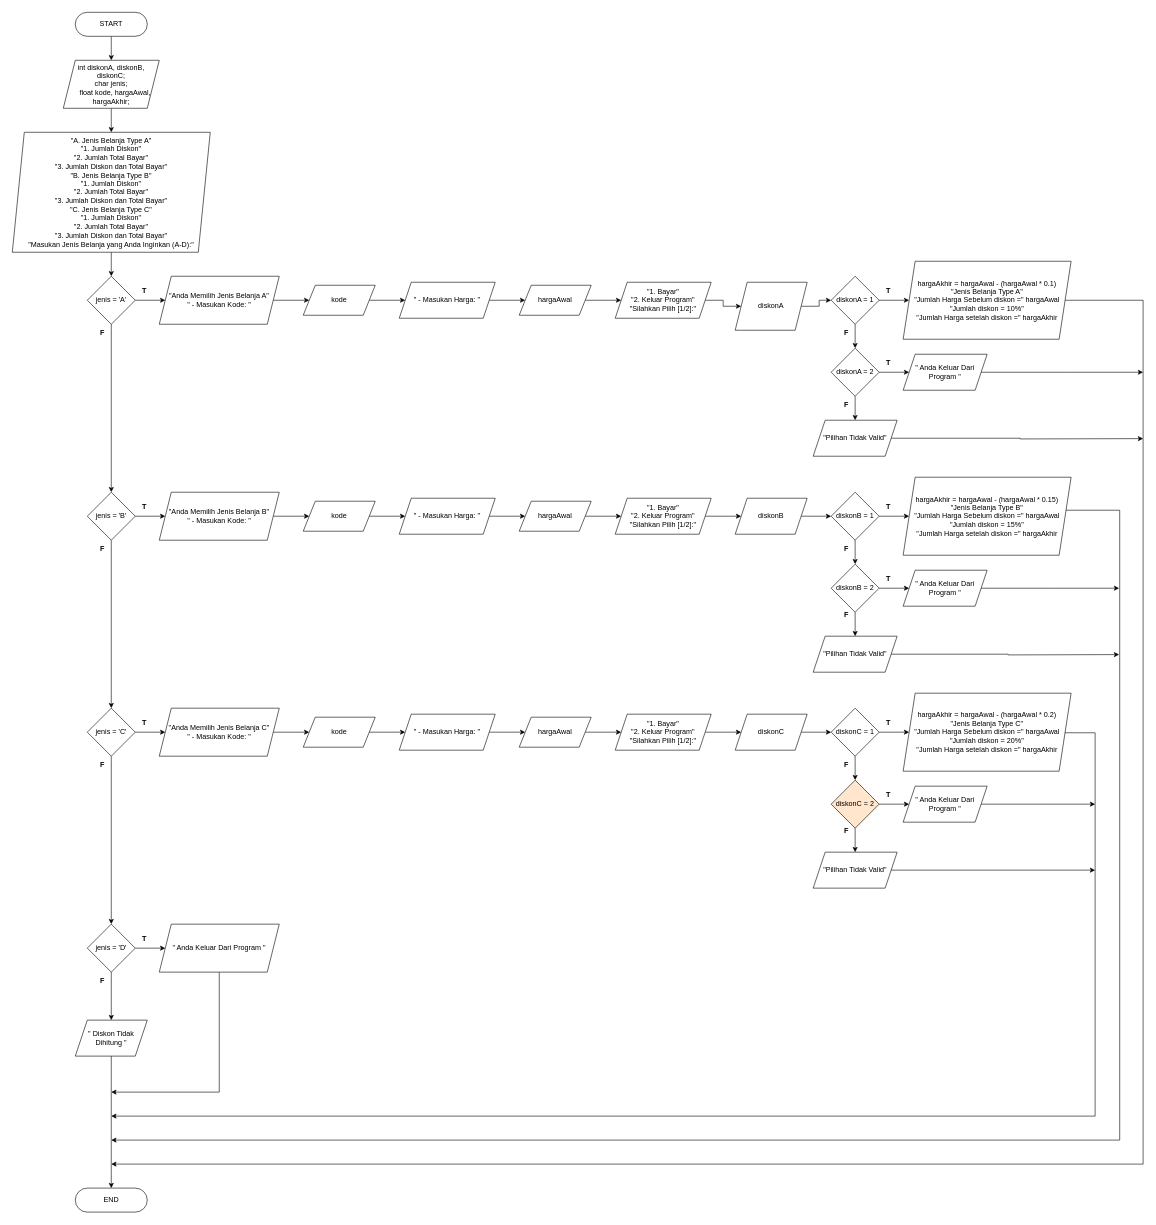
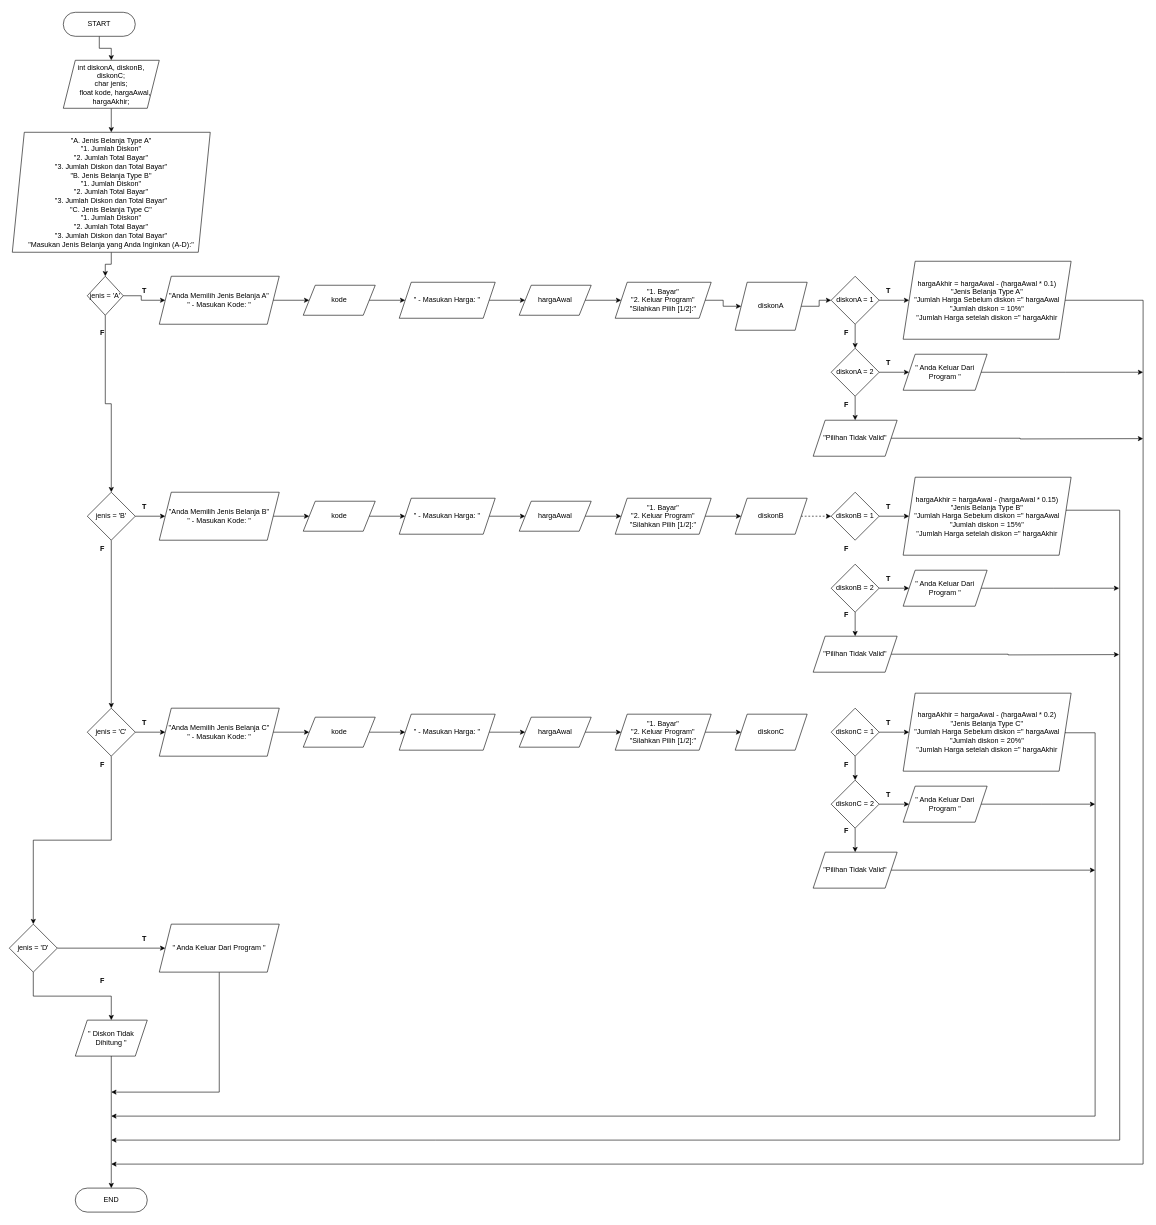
node "START": moved (111, 24) -> (99, 24)
node "jenis = 'A'": size 48x48 -> 36x39
edge "diskonB" -> "diskonB = 1": style solid -> dashed
edge "diskonB = 1" -> "diskonB = 2": removed
edge "diskonC" -> "diskonC = 1": removed
node "diskonC = 2": fillcolor #ffe6cc -> #ffffff
node "jenis = 'D'": moved (111, 948) -> (33, 948)
